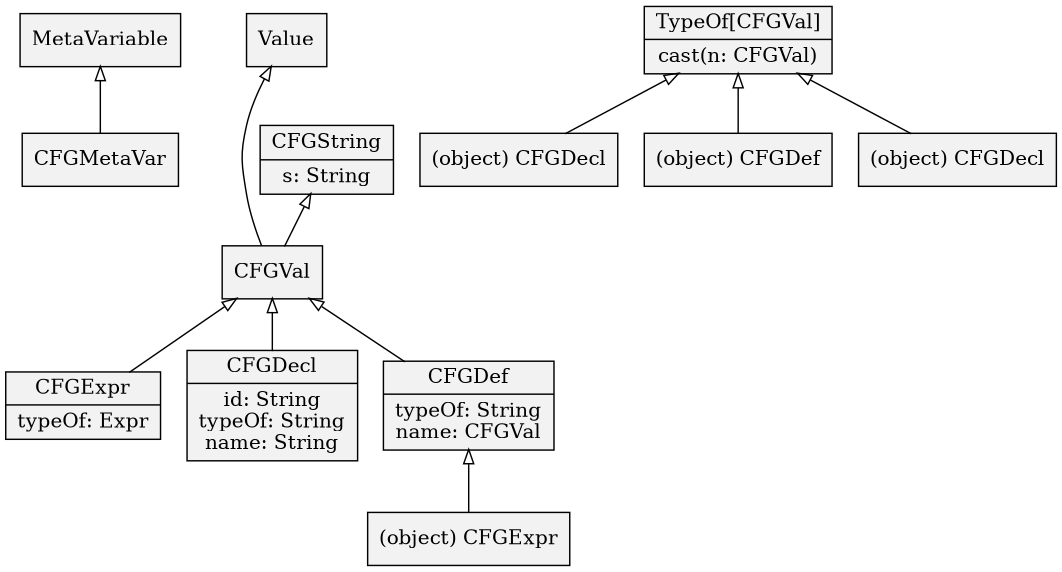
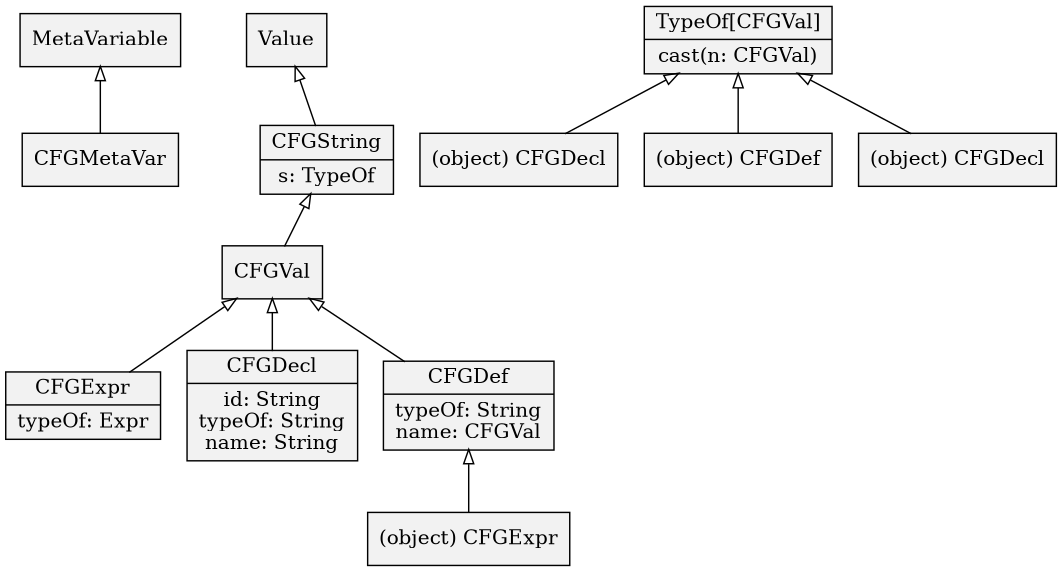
edge "CFGVal" -> "Value": now "CFGString" -> "Value"
node "CFGString": text "s: String" -> "s: TypeOf"
